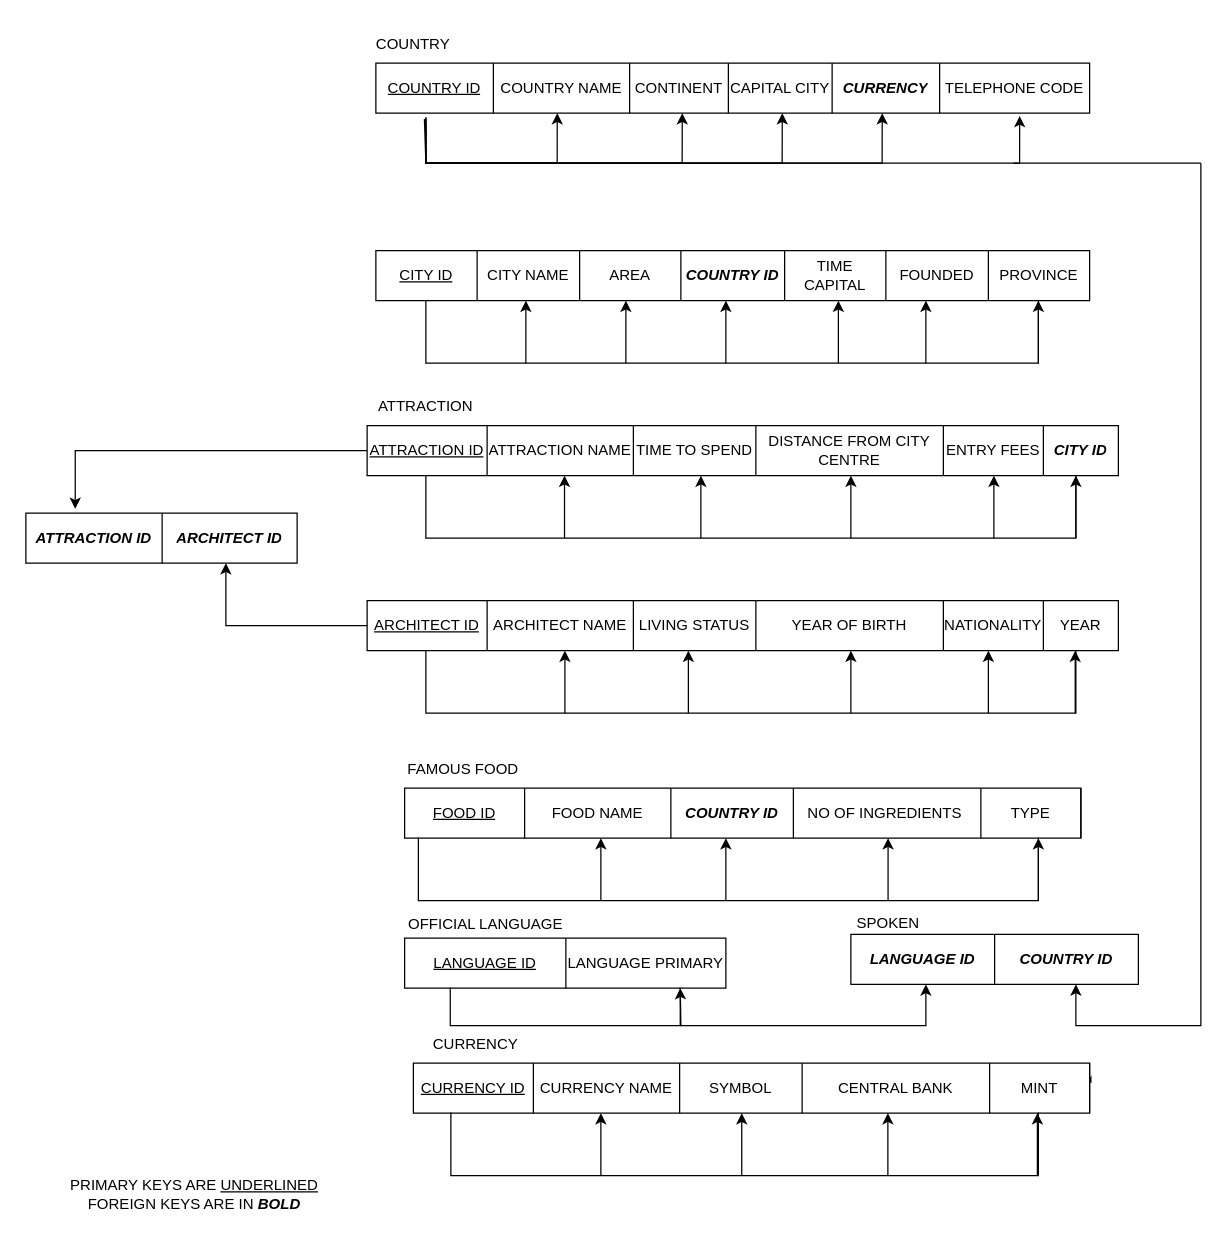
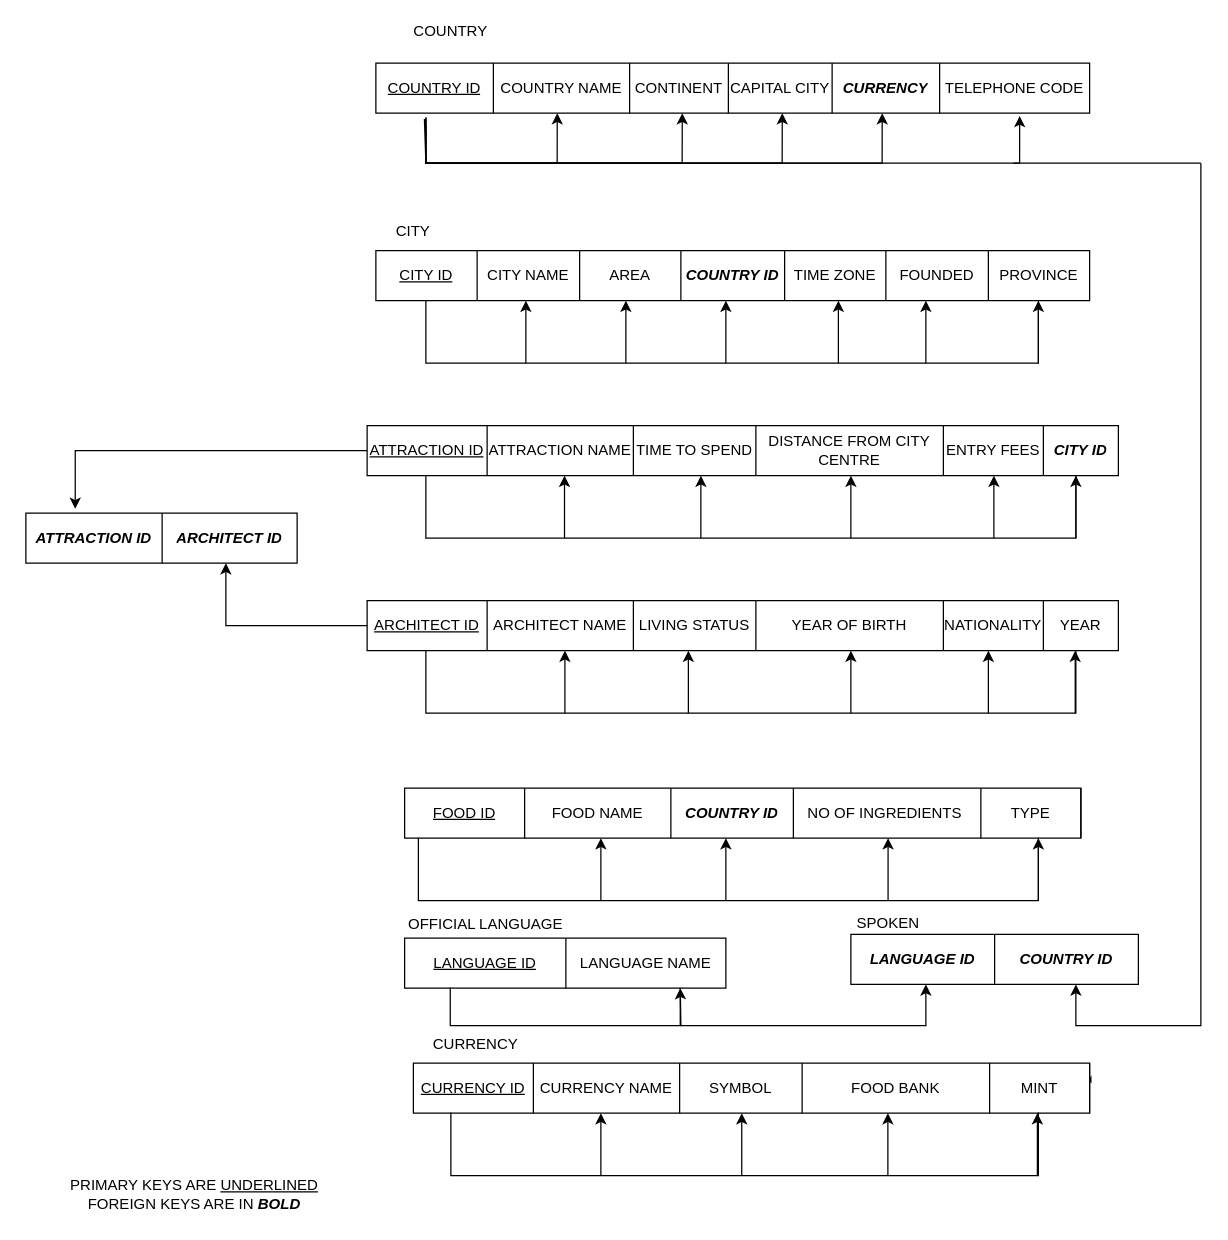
node "COUNTRY": moved (413, 44) -> (451, 32)
node "CITY": added
node "TIME CAPITAL": label "TIME CAPITAL" -> "TIME ZONE"
node "ATTRACTION": removed
node "FAMOUS FOOD": removed
node "LANGUAGE PRIMARY": label "LANGUAGE PRIMARY" -> "LANGUAGE NAME"
node "CENTRAL BANK": label "CENTRAL BANK" -> "FOOD BANK"
